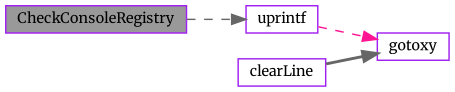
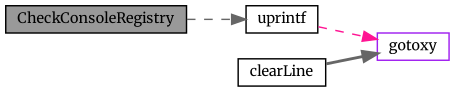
node "CheckConsoleRegistry": color purple -> black
node "uprintf": color purple -> black
node "clearLine": color purple -> black
